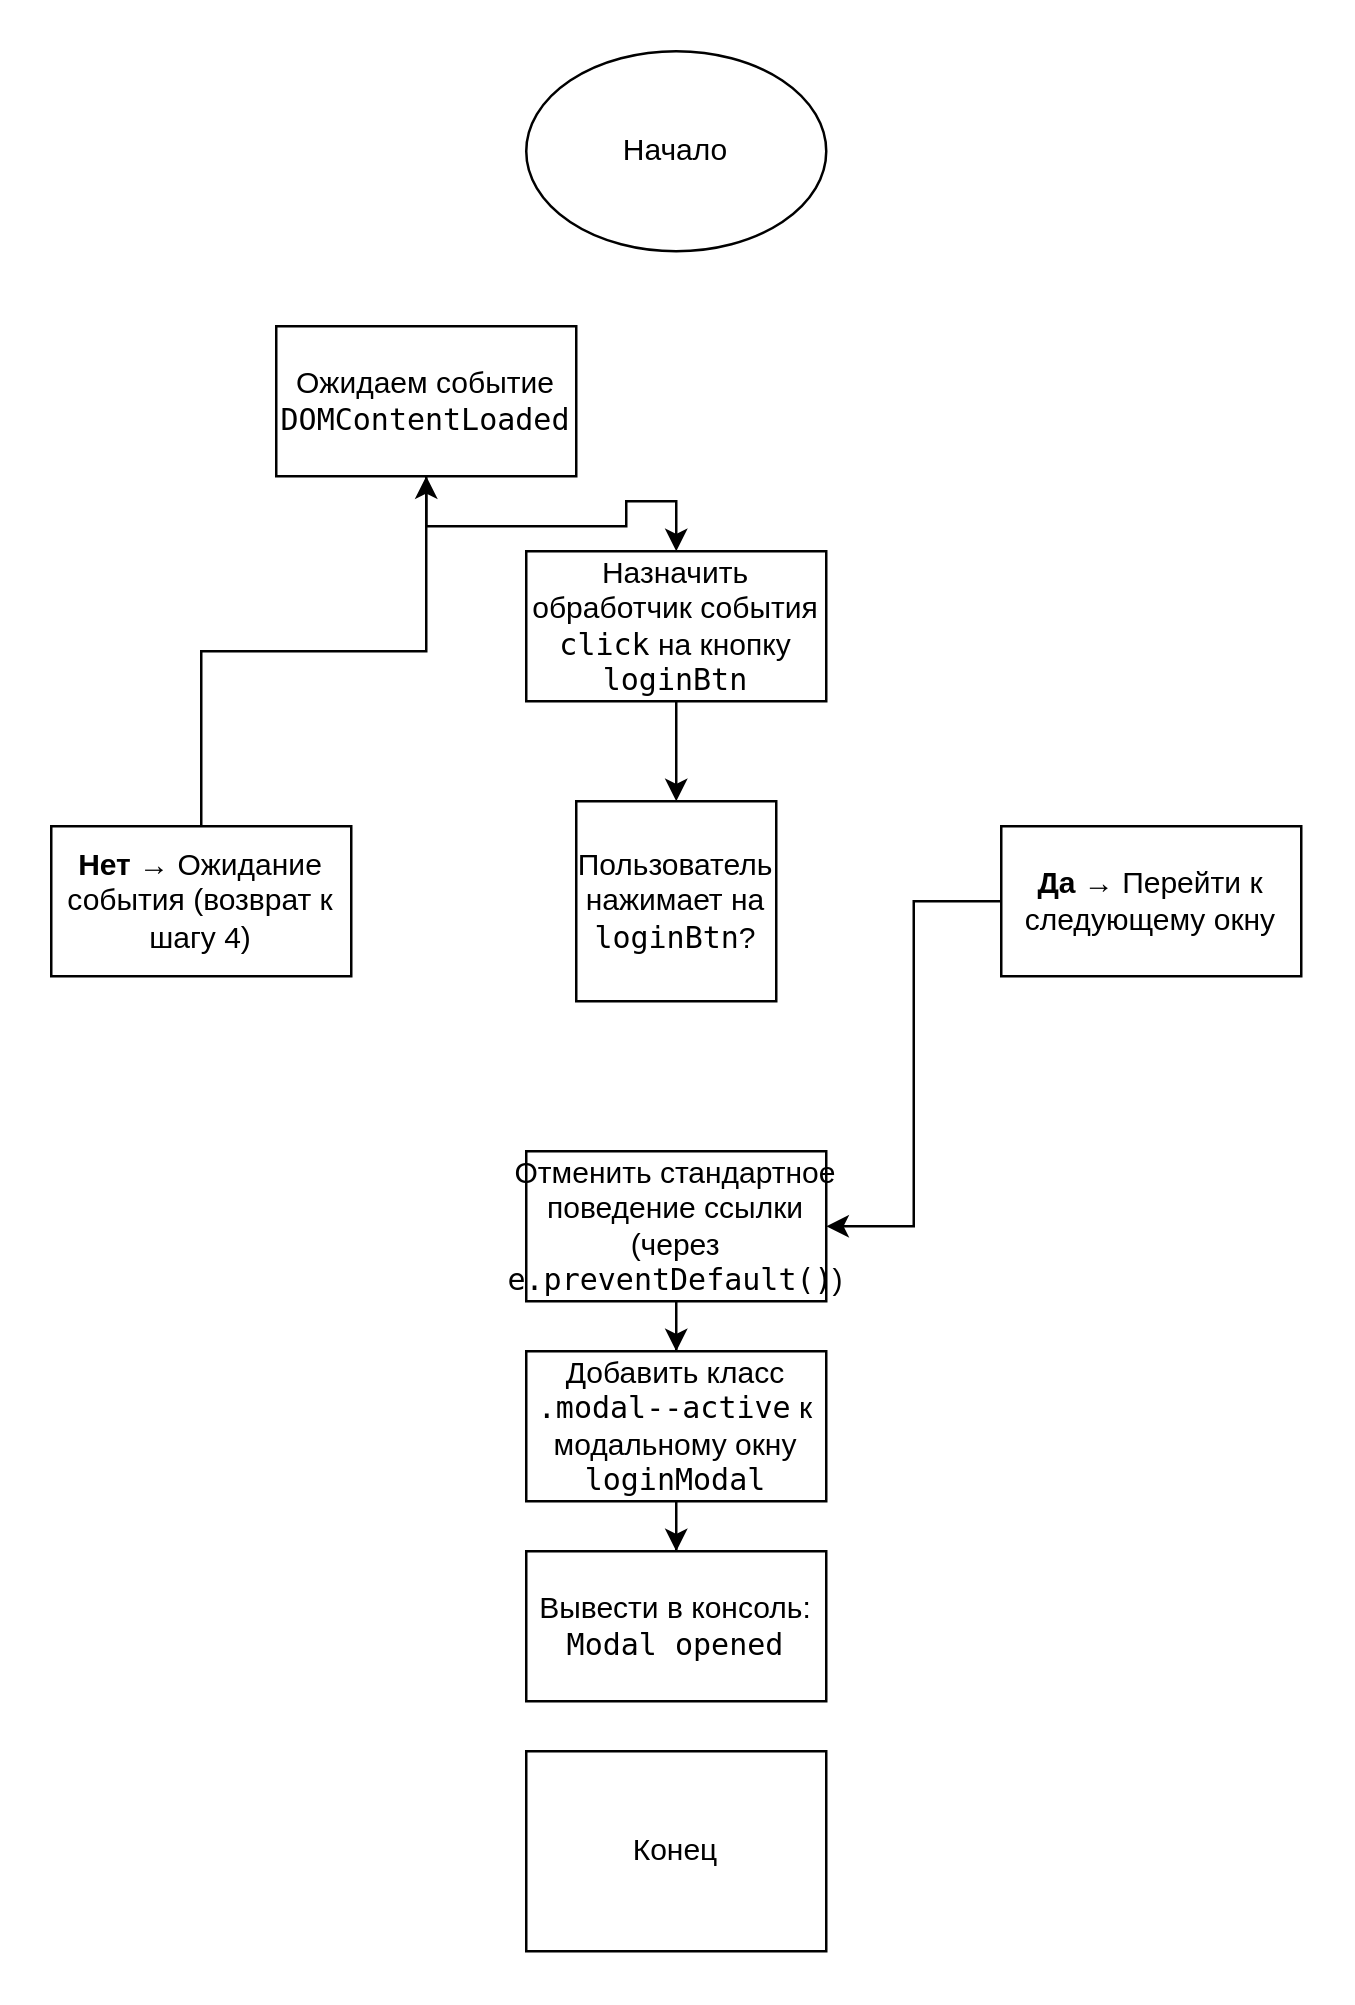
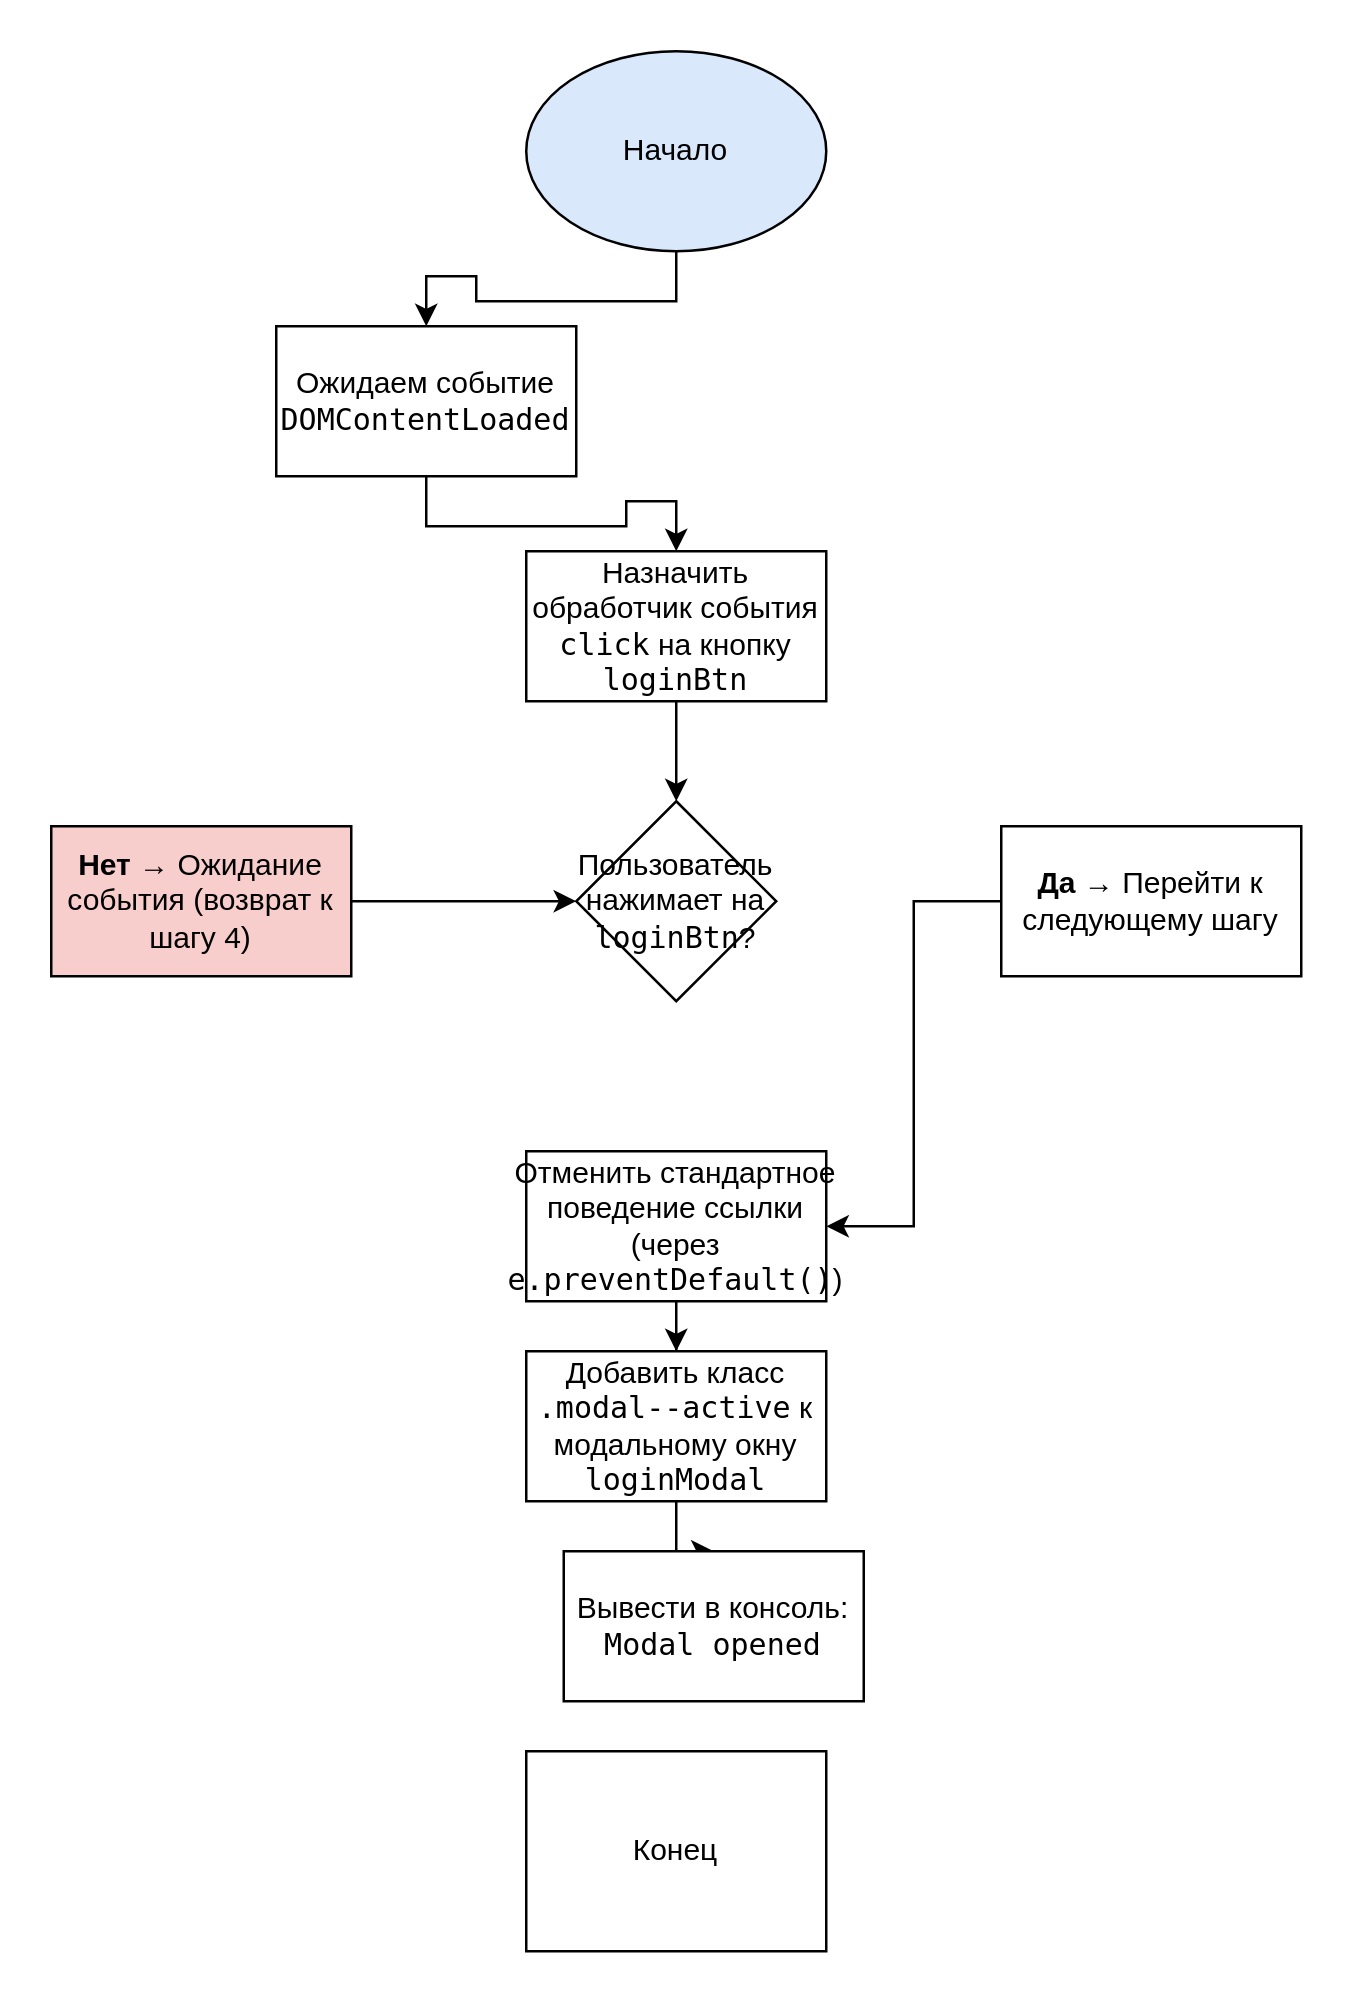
node "Начало": fillcolor #ffffff -> #dae8fc
edge "Начало" -> "Ожидаем событие DOMContentLoaded": added
edge "Нет → Ожидание события (возврат к шагу 4)" -> "Ожидаем событие DOMContentLoaded": now "Нет → Ожидание события (возврат к шагу 4)" -> "Пользователь нажимает на loginBtn?"
node "Нет → Ожидание события (возврат к шагу 4)": fillcolor #ffffff -> #f8cecc
node "Пользователь нажимает на loginBtn?": shape rectangle -> diamond
node "Да → Перейти к следующему окну": label "Да → Перейти к следующему окну" -> "Да → Перейти к следующему шагу"
node "Вывести в консоль: Modal opened": moved (676, 1626) -> (714, 1626)
